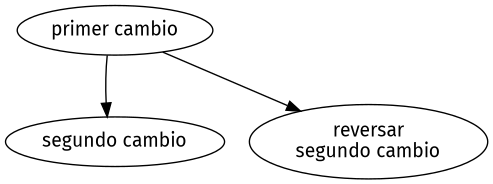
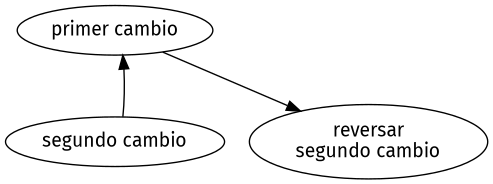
edge "primer cambio" -> "segundo cambio": reversed
